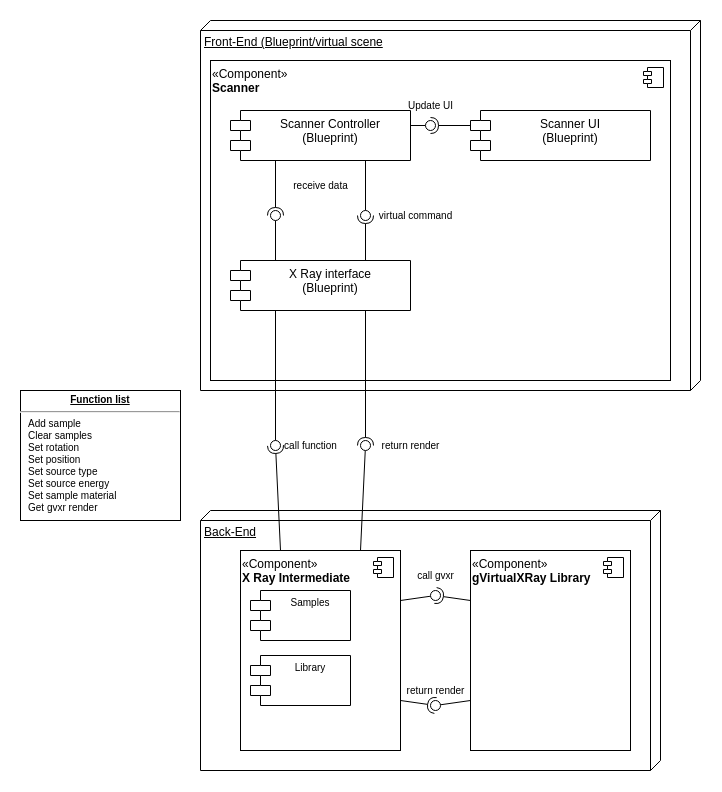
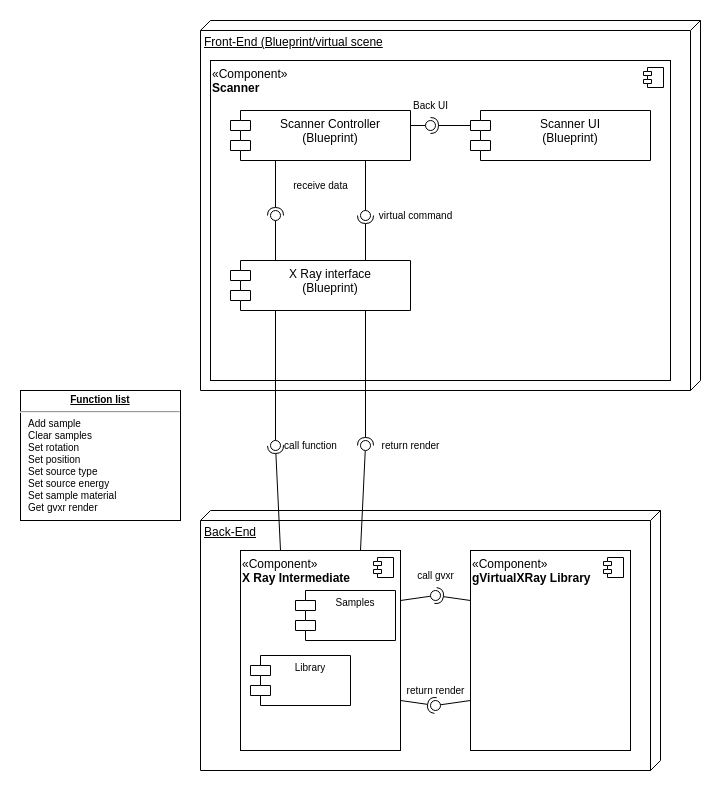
node "Update UI": label "Update UI" -> "Back UI"
node "Samples": moved (301, 616) -> (346, 616)
